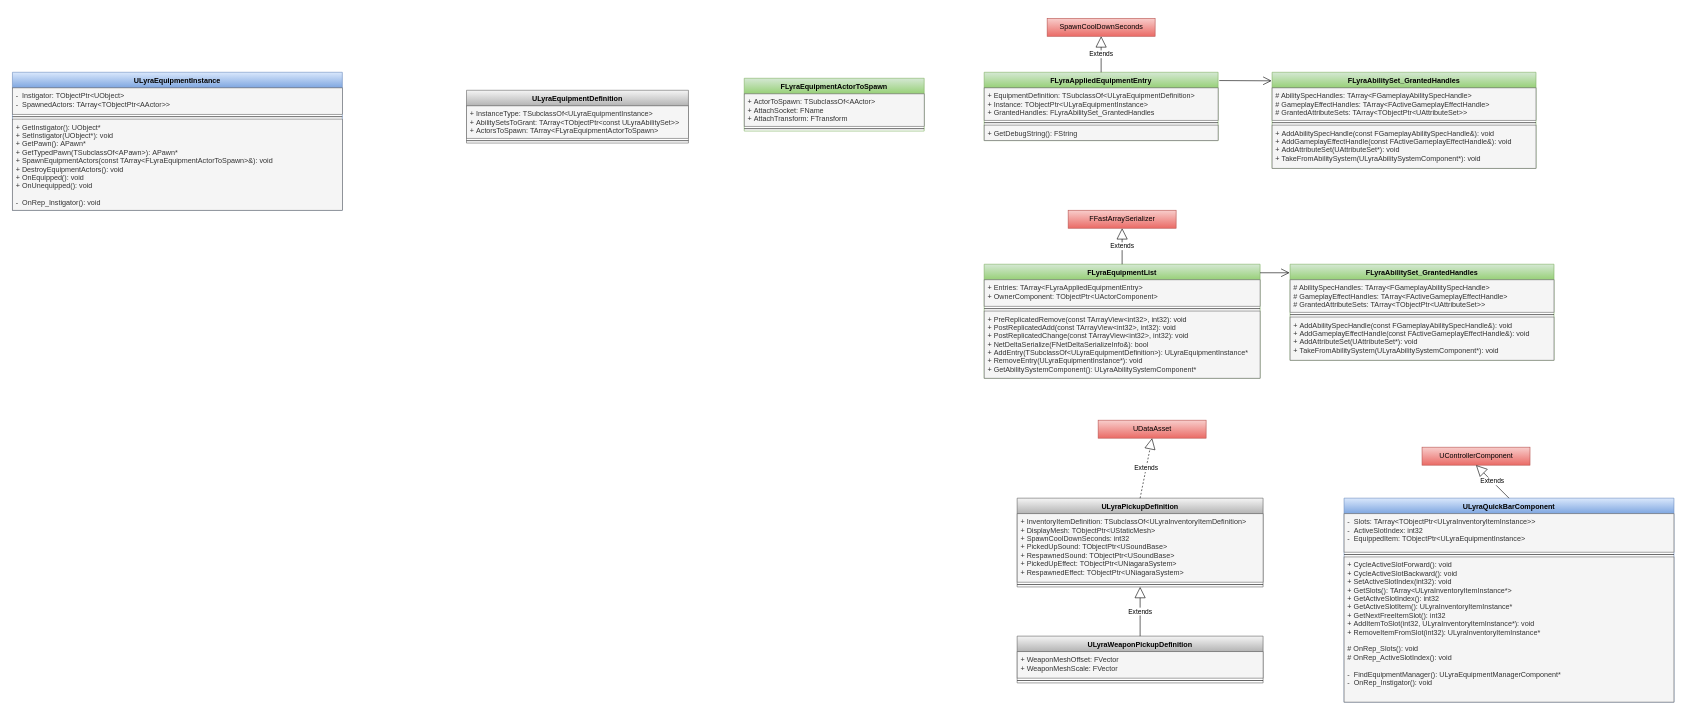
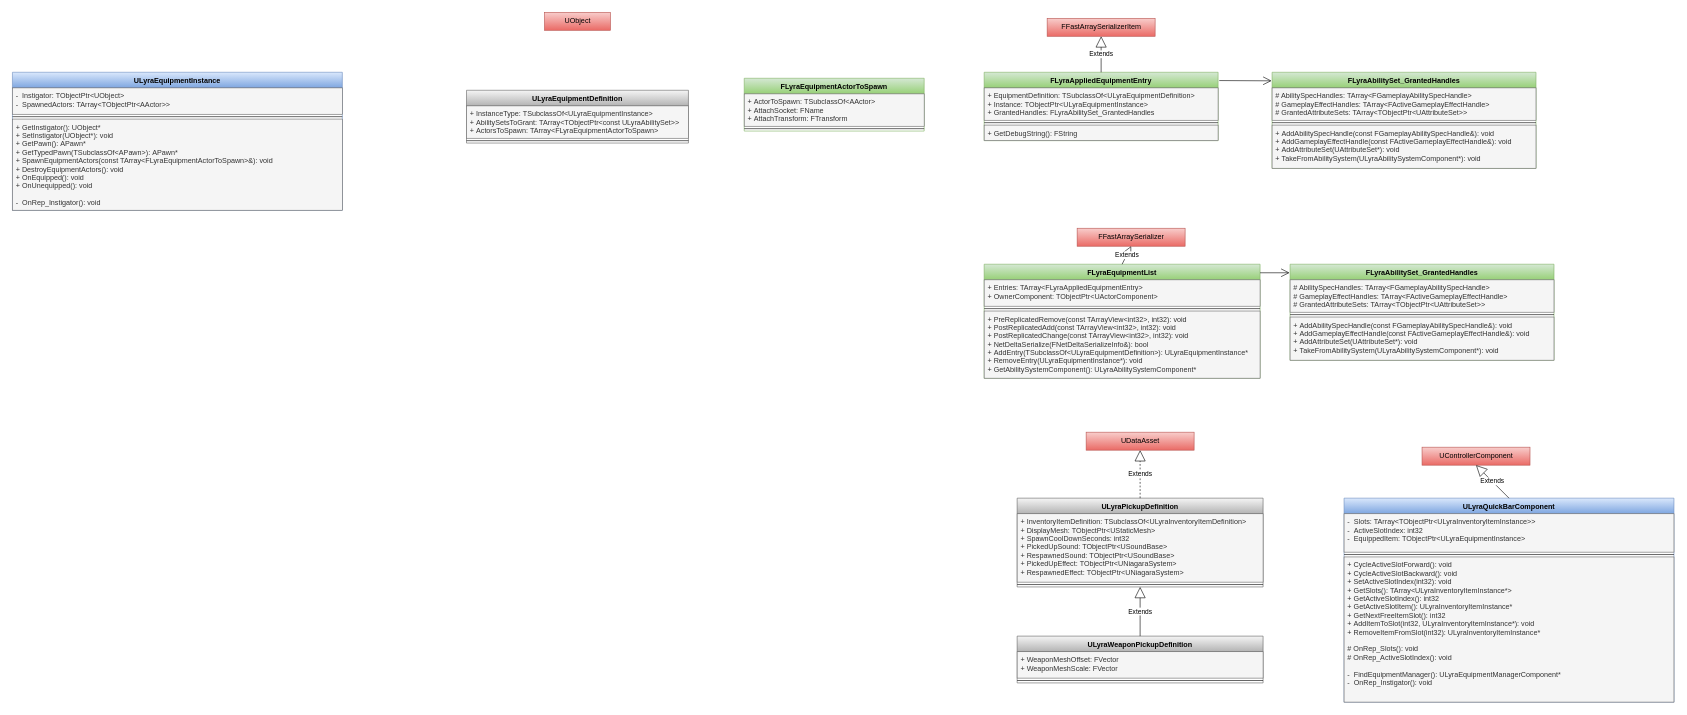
node "UObject": added
node "SpawnCoolDownSeconds": label "SpawnCoolDownSeconds" -> "FFastArraySerializerItem"
node "FFastArraySerializer": moved (1122, 219) -> (1131, 237)
node "UDataAsset": moved (1152, 429) -> (1140, 441)
